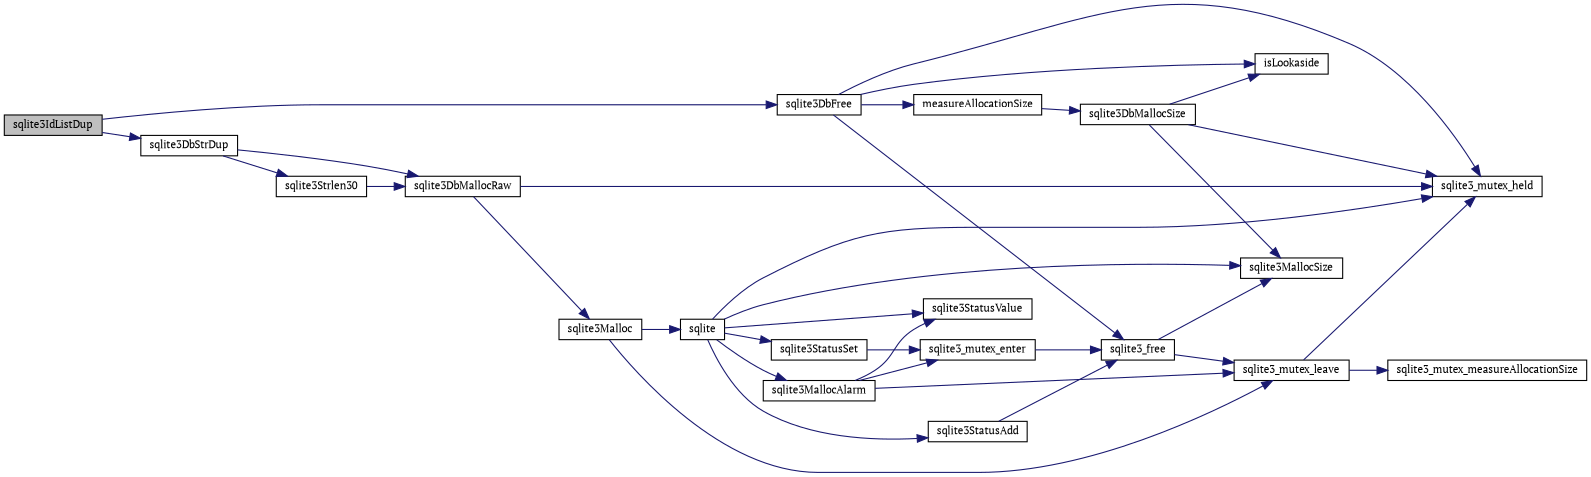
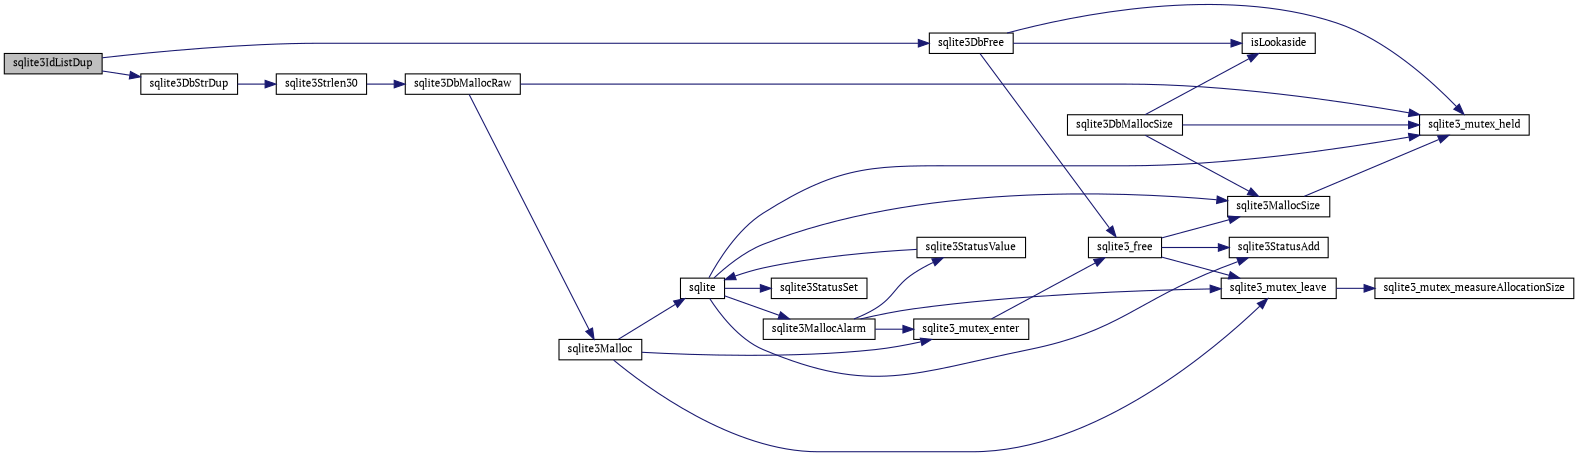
node "measureAllocationSize": removed
edge "sqlite3DbStrDup" -> "sqlite3DbMallocRaw": removed
edge "sqlite3_mutex_leave" -> "sqlite3_mutex_held": now "sqlite3MallocSize" -> "sqlite3_mutex_held"
edge "sqlite" -> "sqlite3StatusValue": reversed
edge "sqlite3StatusSet" -> "sqlite3_mutex_enter": now "sqlite3Malloc" -> "sqlite3_mutex_enter"
edge "sqlite3StatusAdd" -> "sqlite3_free": reversed
